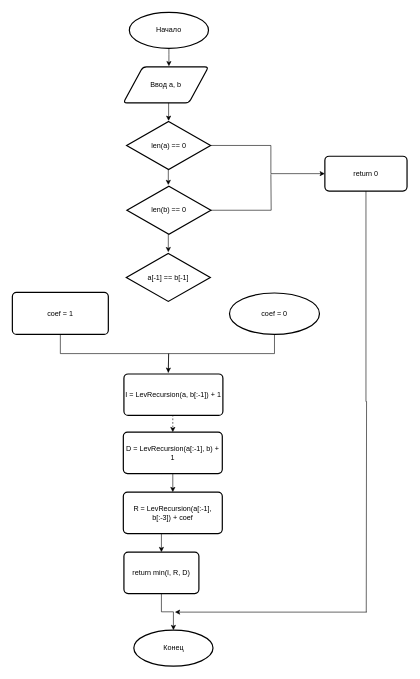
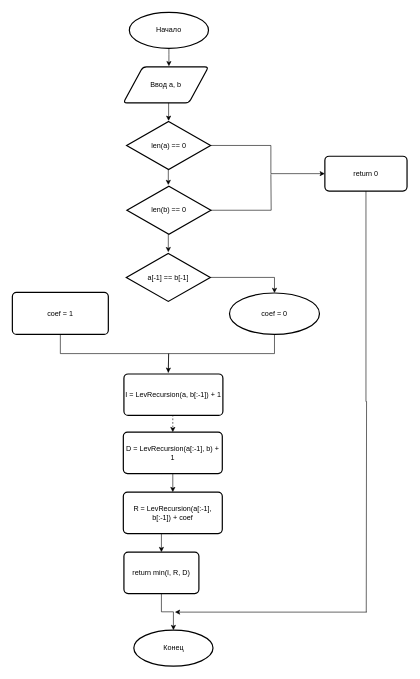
edge "a[-1] == b[-1]" -> "coef = 0": added
node "R = LevRecursion(a[:-1], b[:-3]) + coef": label "R = LevRecursion(a[:-1], b[:-3]) + coef" -> "R = LevRecursion(a[:-1], b[:-1]) + coef"
